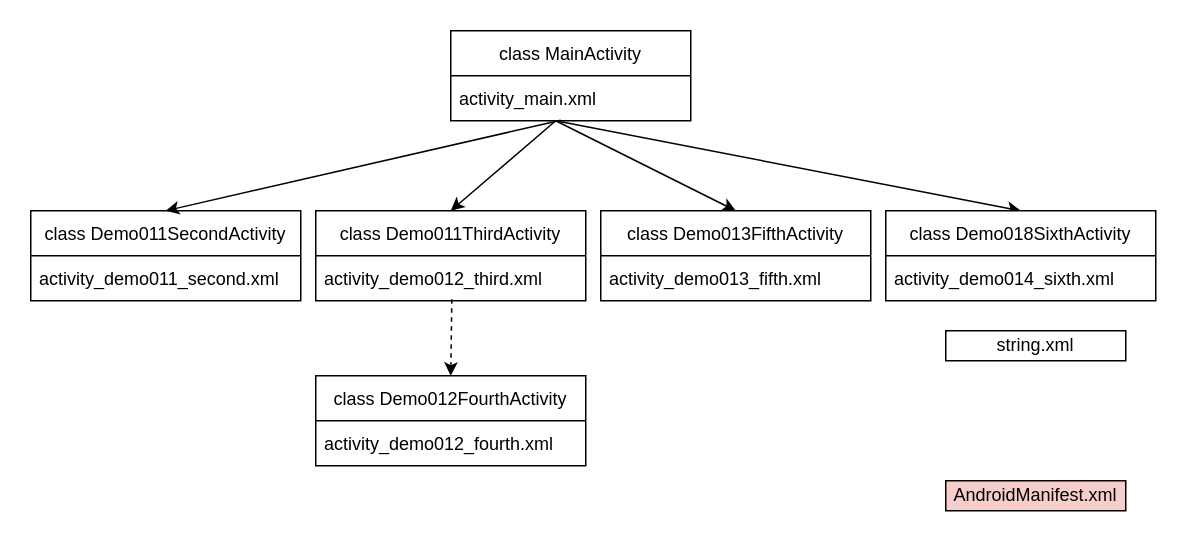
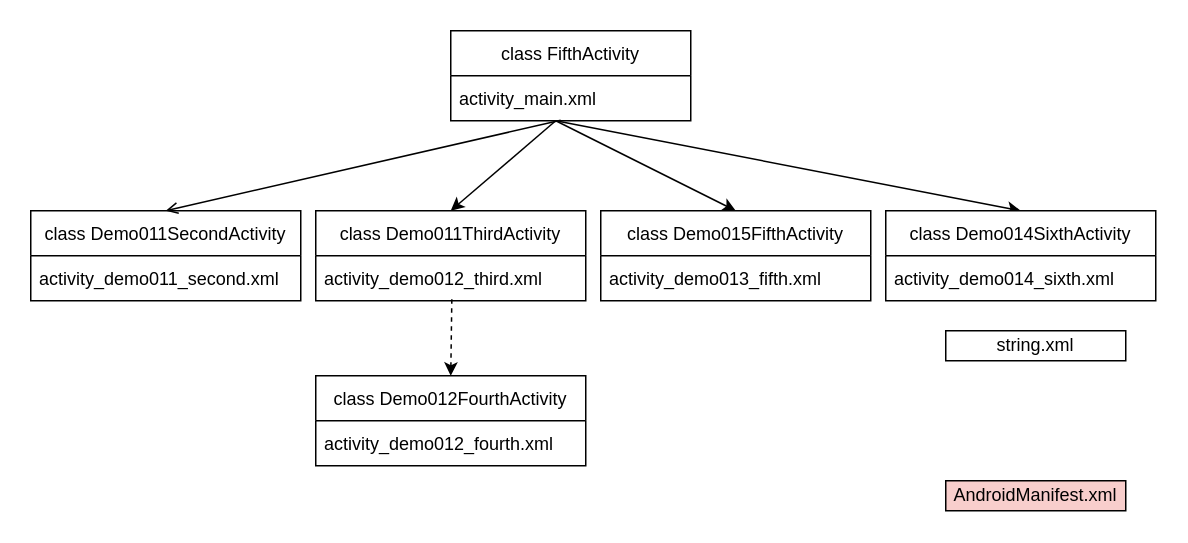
node "class MainActivity": label "class MainActivity" -> "class FifthActivity"
edge "activity_main.xml" -> "class Demo011SecondActivity": arrowhead classic -> open
node "class Demo013FifthActivity": label "class Demo013FifthActivity" -> "class Demo015FifthActivity"
node "class Demo018SixthActivity": label "class Demo018SixthActivity" -> "class Demo014SixthActivity"
